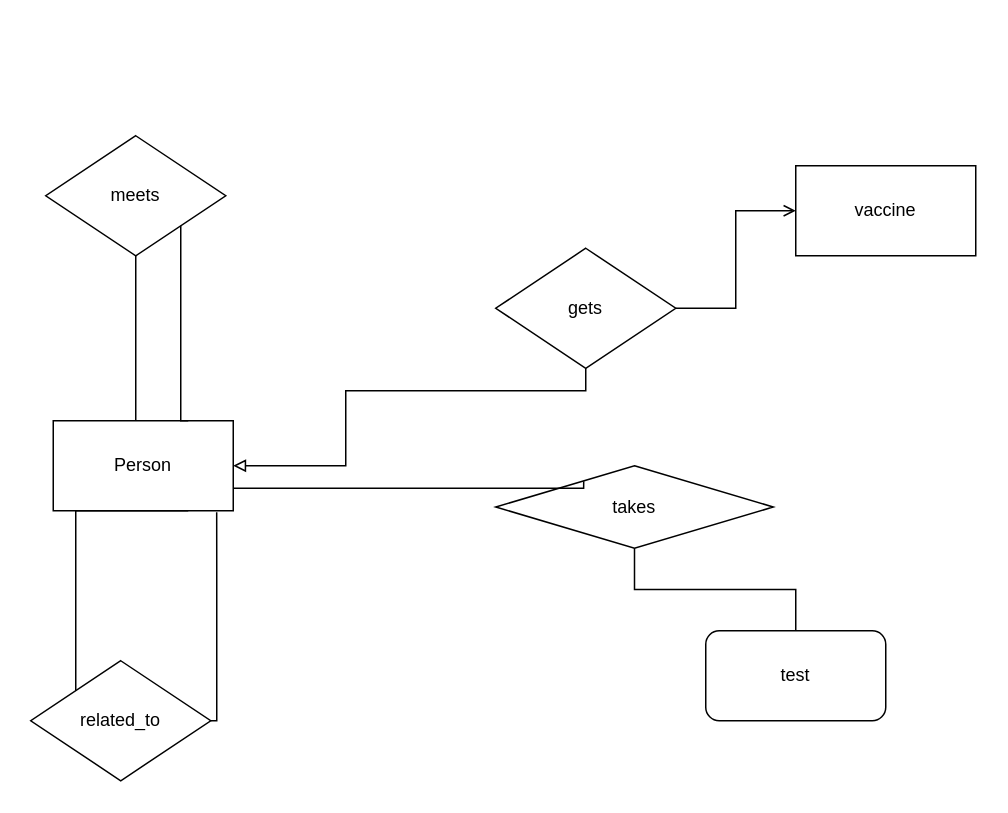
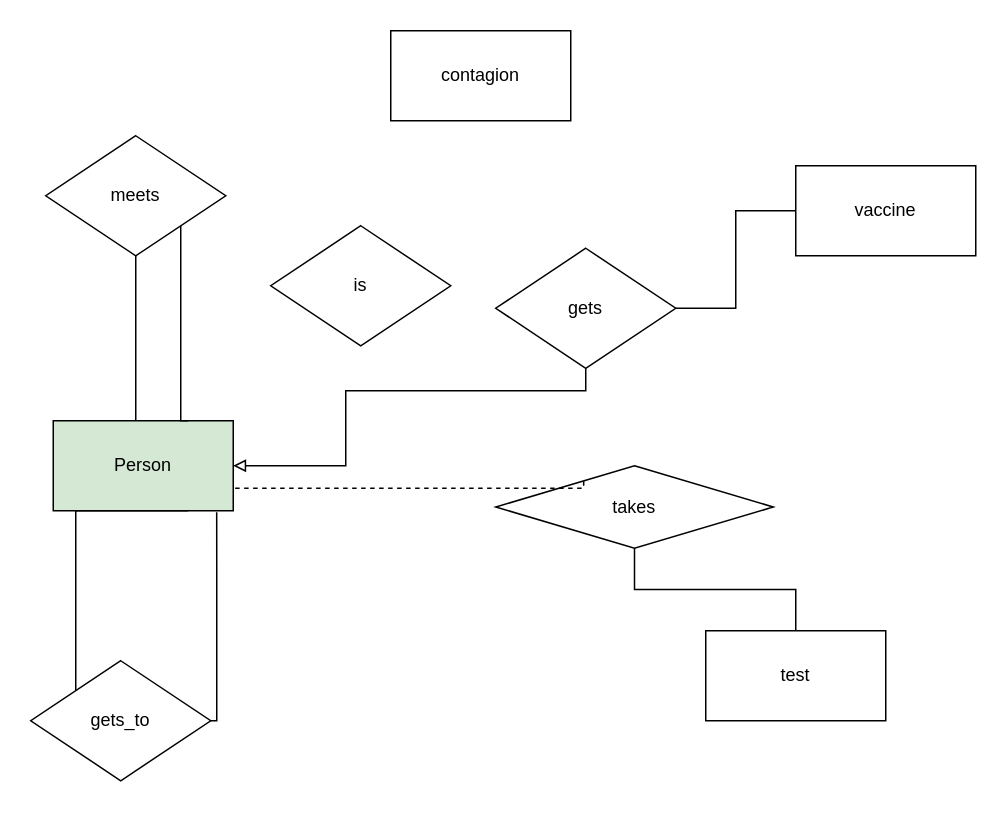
node "contagion": added
edge "gets" -> "vaccine": arrowhead open -> none
node "is": added
node "Person": fillcolor #ffffff -> #d5e8d4
edge "Person" -- "takes": style solid -> dashed
node "test": shape rounded rectangle -> rectangle
node "related_to": label "related_to" -> "gets_to"
